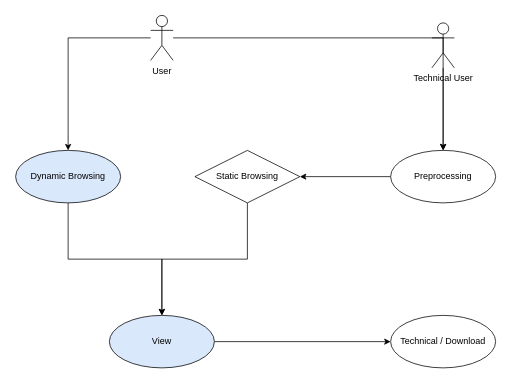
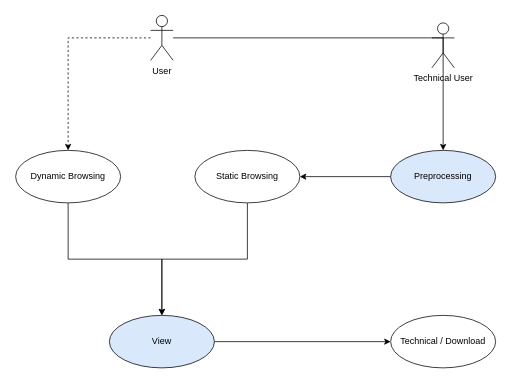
edge "User" -> "Dynamic Browsing": style solid -> dashed
edge "Technical User" -> "Preprocessing": removed
node "Dynamic Browsing": fillcolor #dae8fc -> #ffffff
node "Static Browsing": shape diamond -> ellipse
node "Preprocessing": fillcolor #ffffff -> #dae8fc
